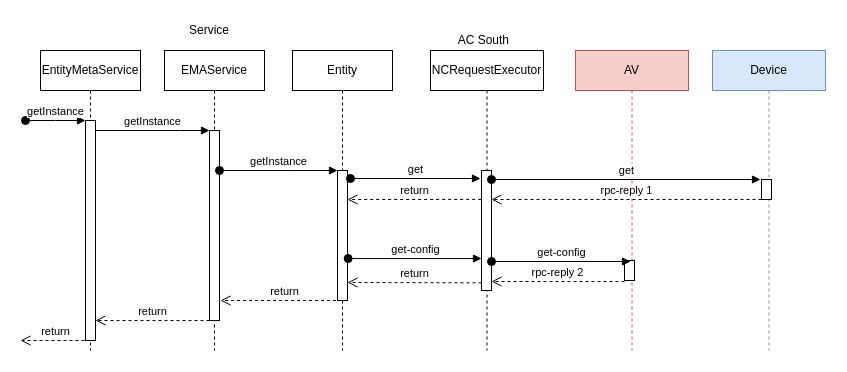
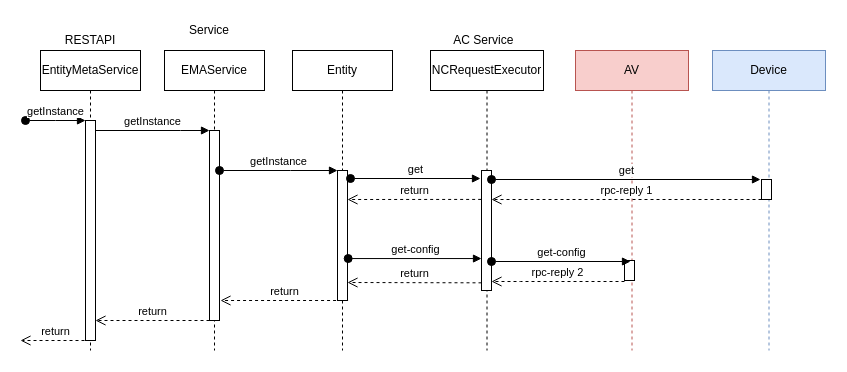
node "RESTAPI": added
node "AC South": label "AC South" -> "AC Service"
